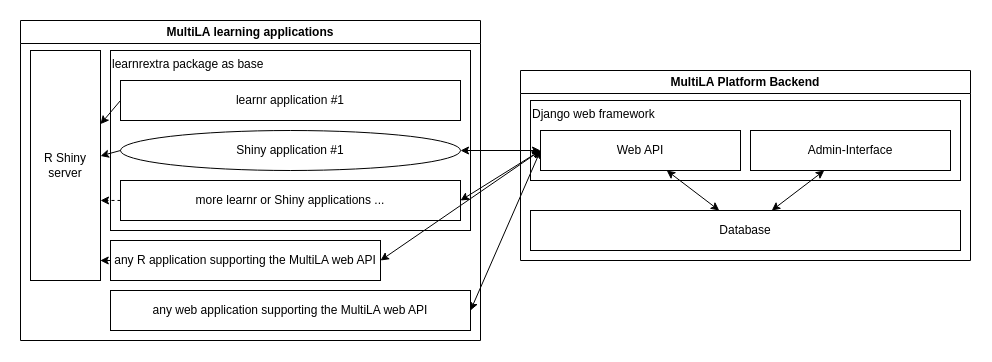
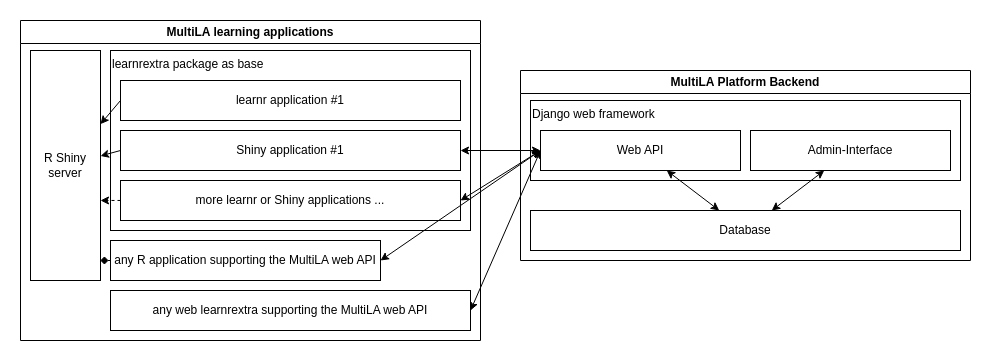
node "Shiny application #1": shape ellipse -> rectangle
edge "any R application supporting the MultiLA web API" -> "R Shiny server": arrowhead classic -> diamond
node "any web application supporting the MultiLA web API": label "any web application supporting the MultiLA web API" -> "any web learnrextra supporting the MultiLA web API"
